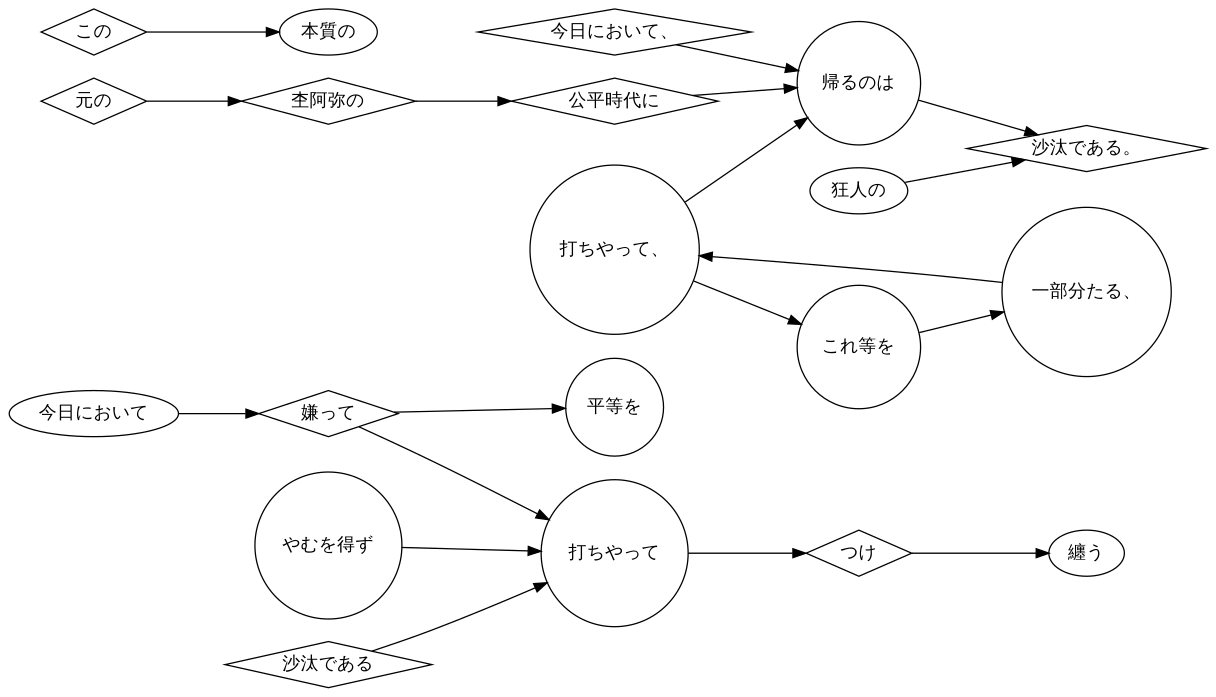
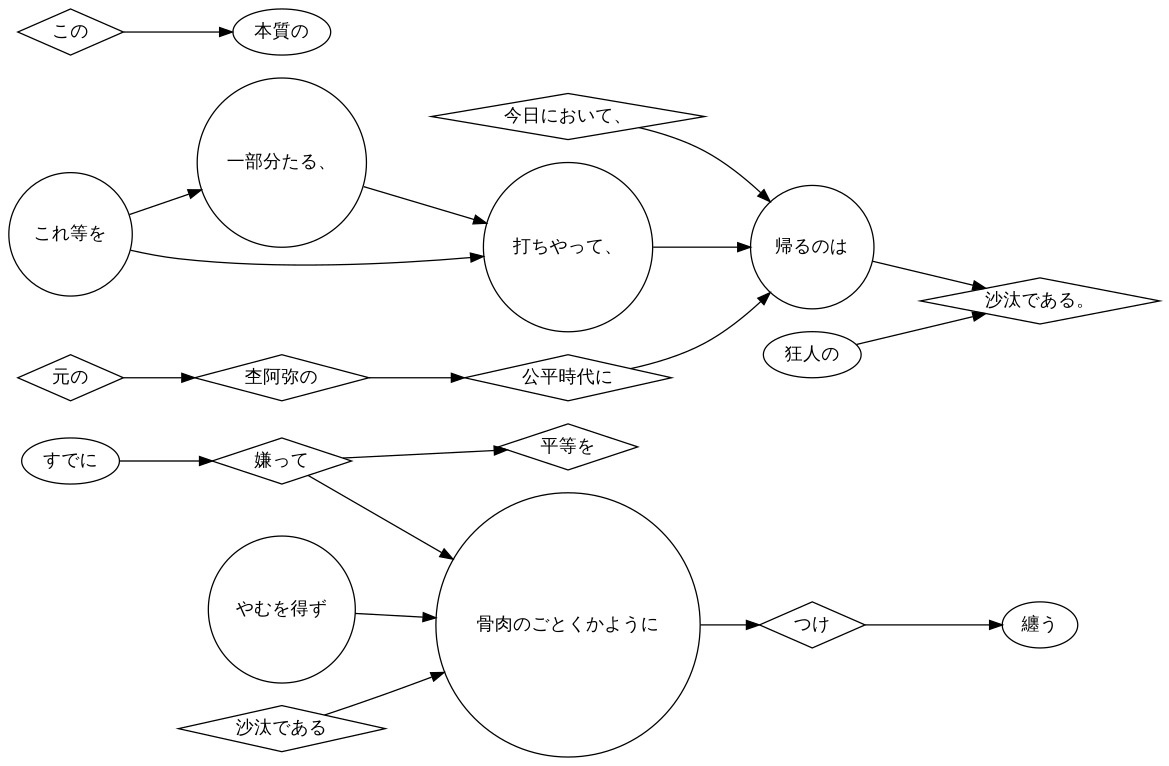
edge "打ちやって、" -> "これ等を": reversed
node "平等を": shape circle -> diamond
node "今日において": label "今日において" -> "すでに"
node "打ちやって": label "打ちやって" -> "骨肉のごとくかように"
